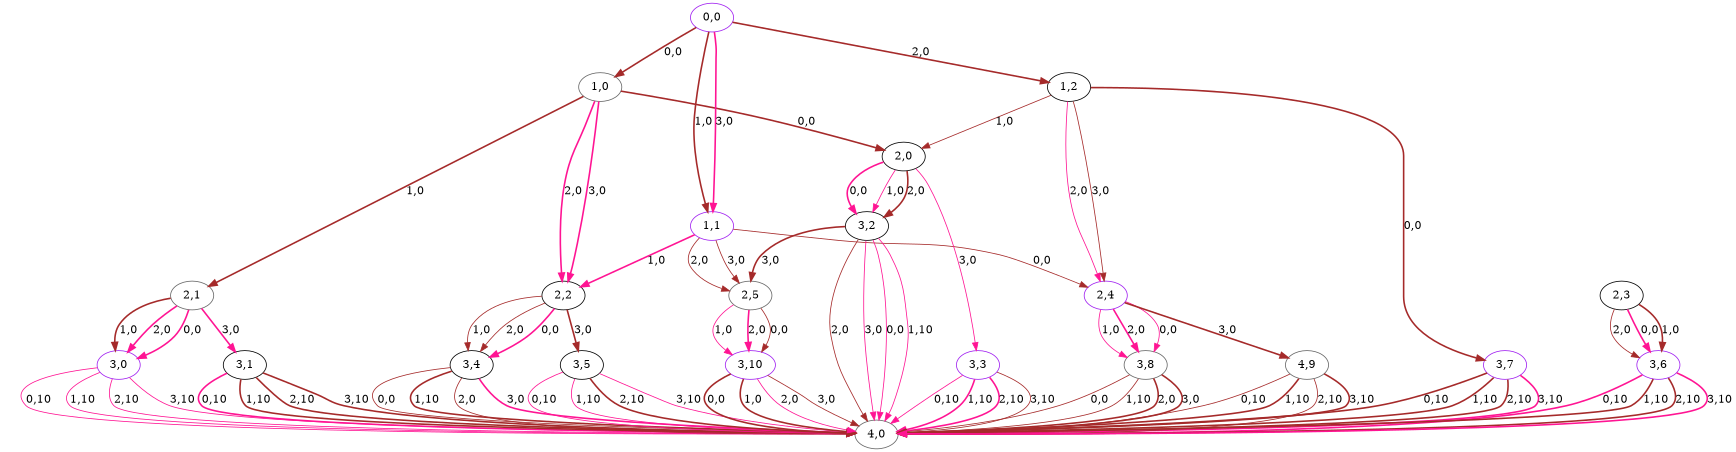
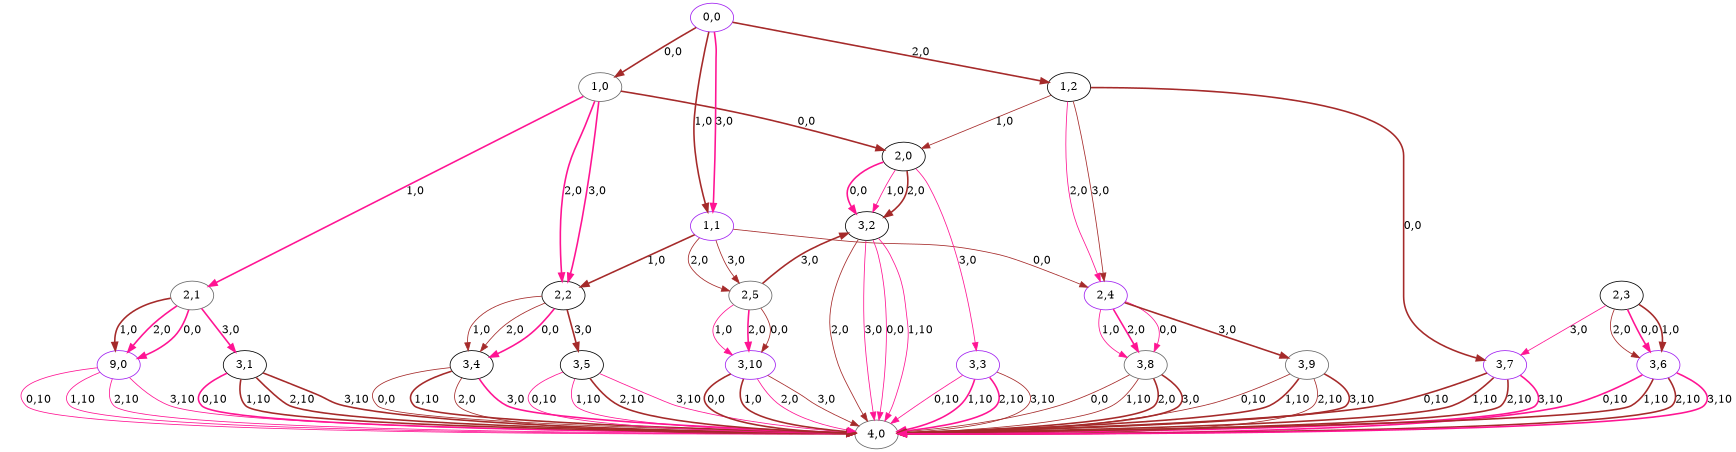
edge "1,0" -> "2,1": color brown -> deeppink
edge "3,2" -> "2,5": reversed
edge "1,1" -> "2,2": color deeppink -> brown
edge "2,3" -> "3,7": added, label "3,0"
node "3,0": label "3,0" -> "9,0"
node "4,9": label "4,9" -> "3,9"
